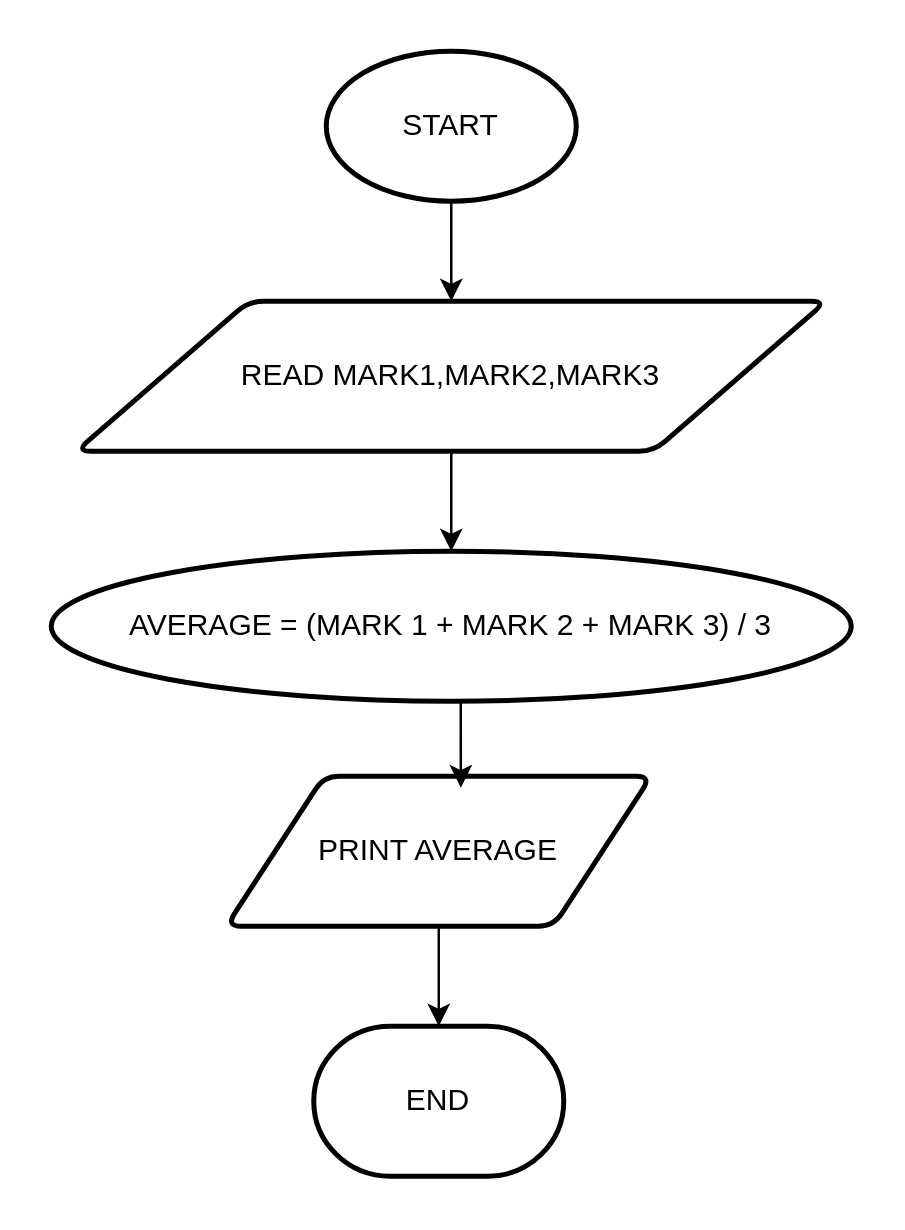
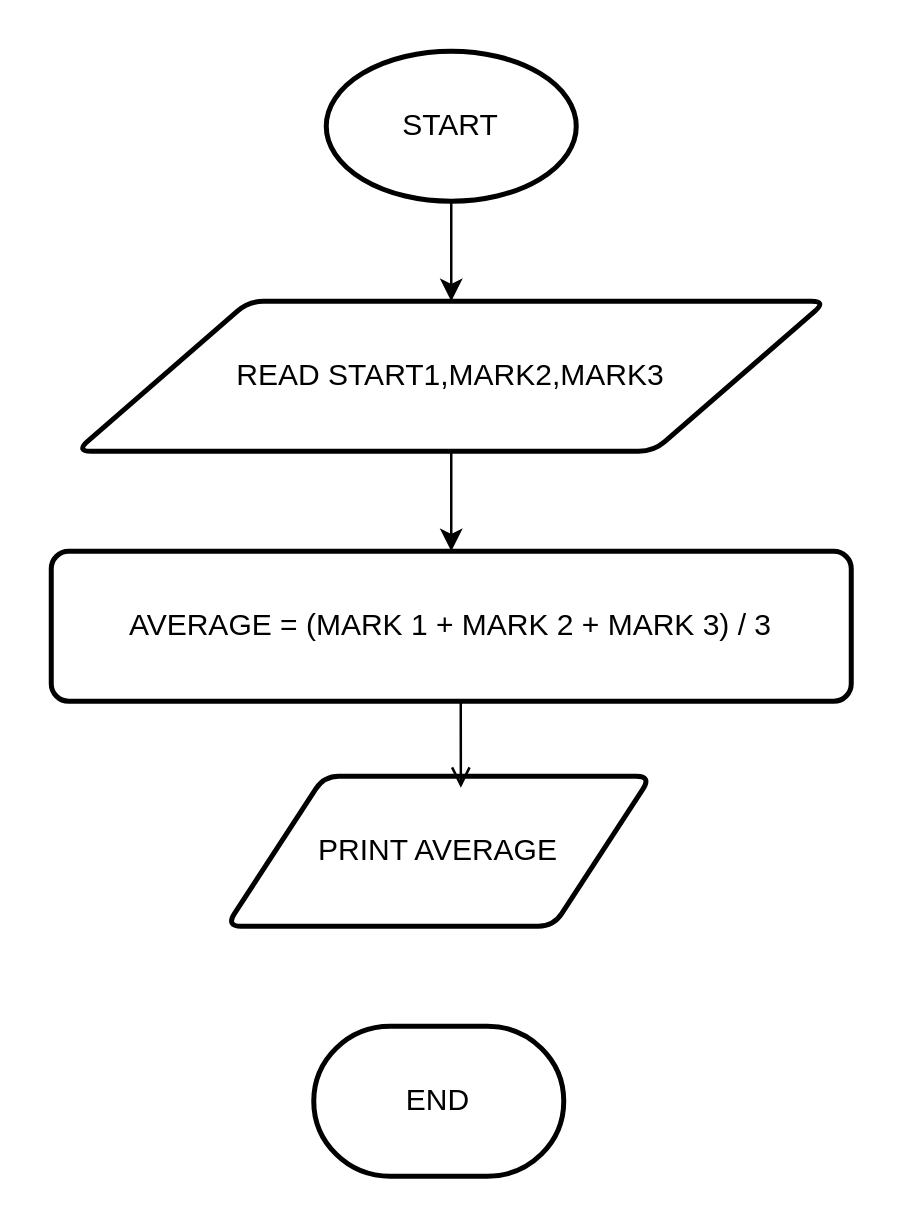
node "READ MARK1,MARK2,MARK3": label "READ MARK1,MARK2,MARK3" -> "READ START1,MARK2,MARK3"
node "AVERAGE = (MARK 1 + MARK 2 + MARK 3) / 3": shape ellipse -> rounded rectangle
edge "AVERAGE = (MARK 1 + MARK 2 + MARK 3) / 3" -> "PRINT AVERAGE": arrowhead classic -> open
edge "PRINT AVERAGE" -> "END": removed
